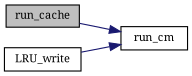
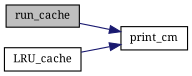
node "run_cm": label "run_cm" -> "print_cm"
node "LRU_write": label "LRU_write" -> "LRU_cache"
